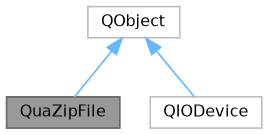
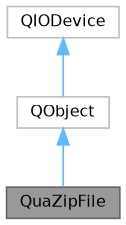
edge "QIODevice" -> "QObject": reversed
